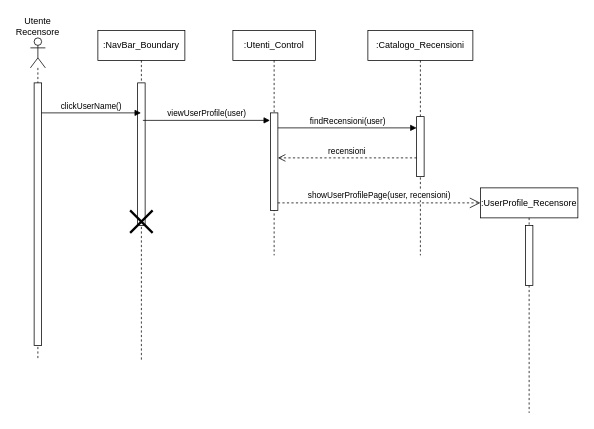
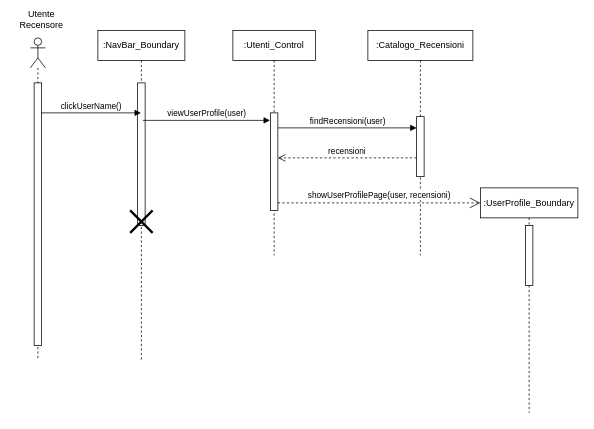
node "Utente Recensore": moved (38, 27) -> (42, 19)
node ":UserProfile_Recensore": label ":UserProfile_Recensore" -> ":UserProfile_Boundary"
